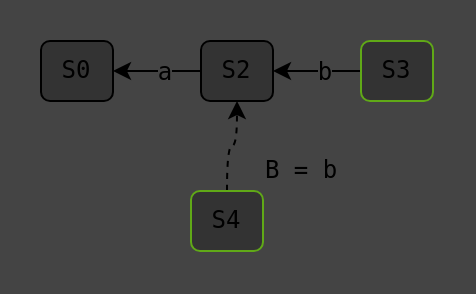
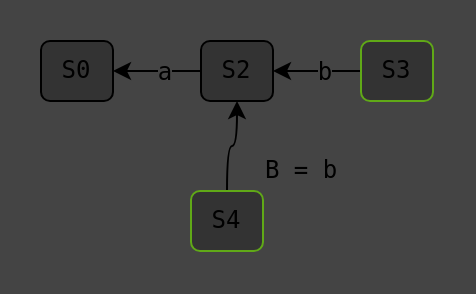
edge "S4" -> "S2": style dashed -> solid
